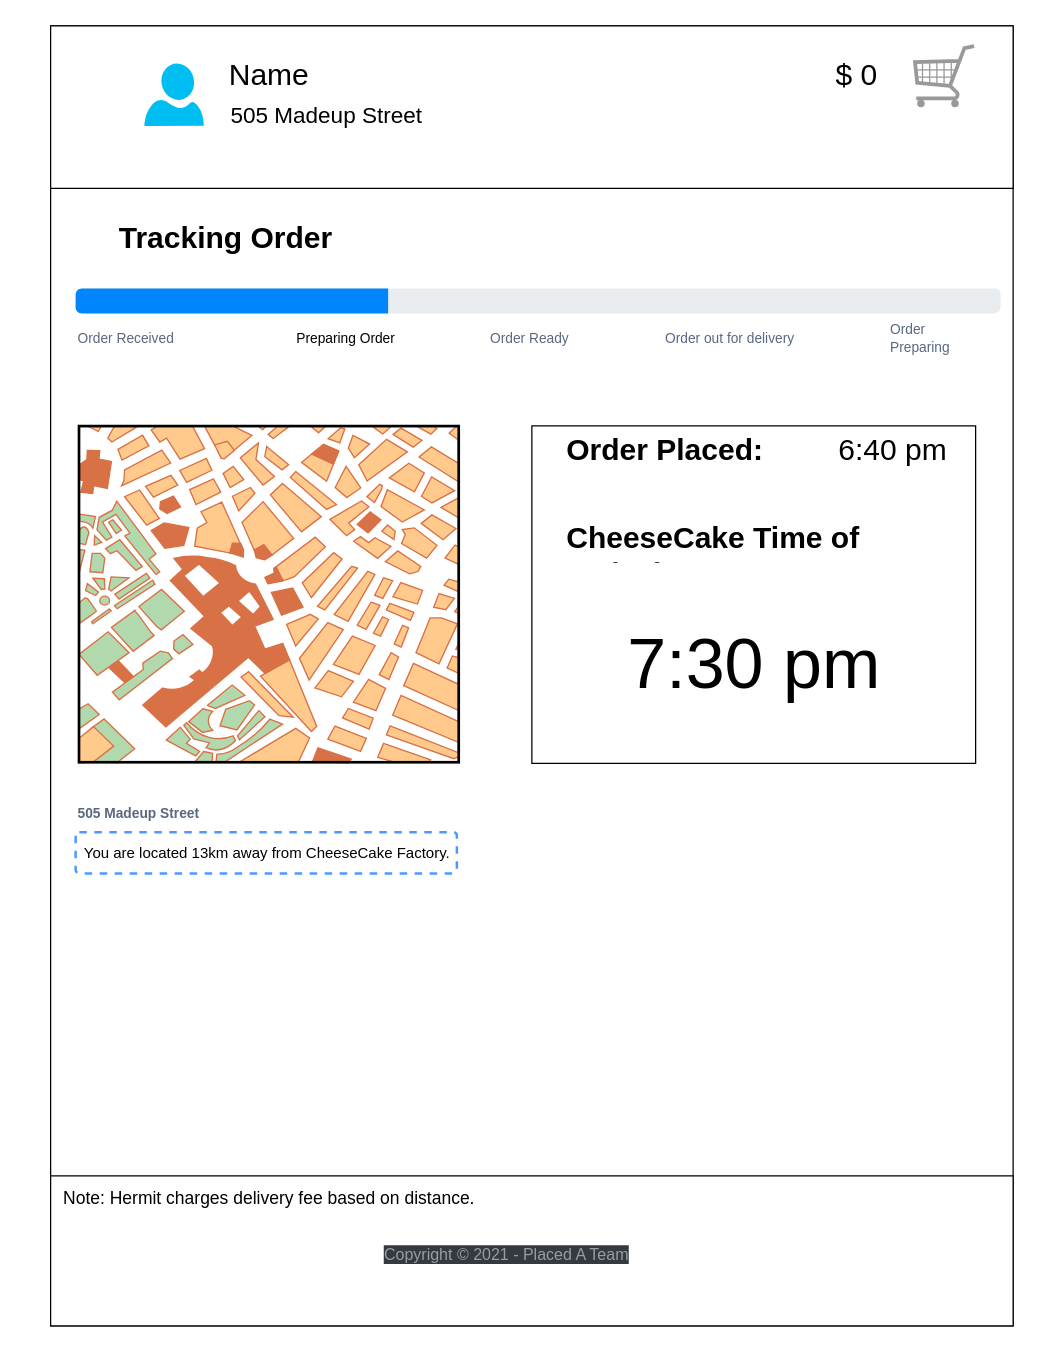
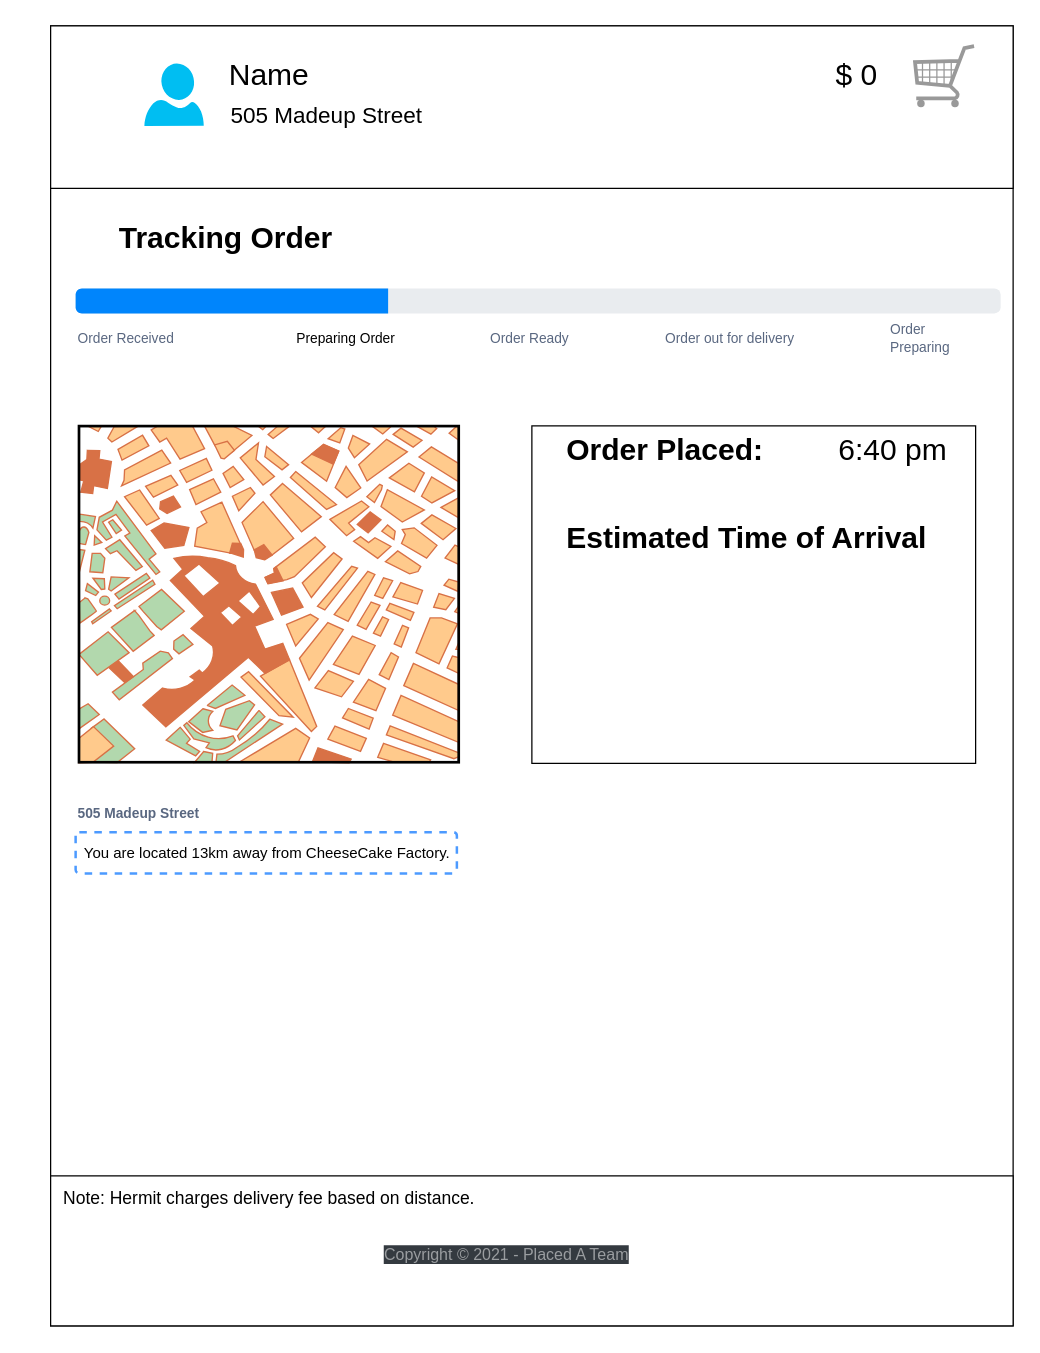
node "CheeseCake Time of Arrival": label "CheeseCake Time of Arrival" -> "Estimated Time of Arrival"
node "7:30 pm": removed
